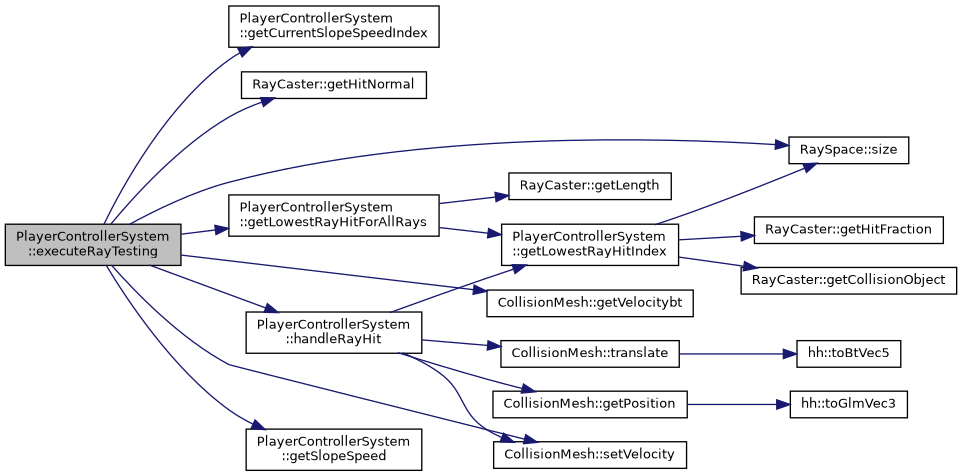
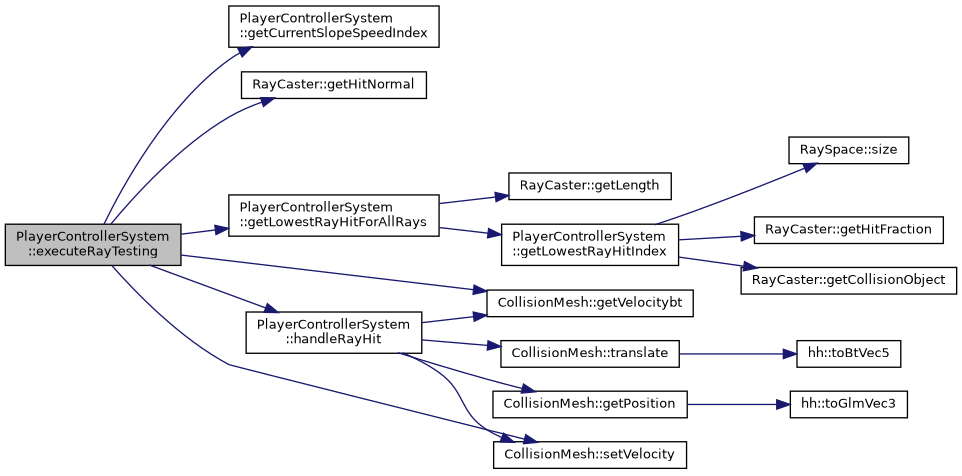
edge "PlayerControllerSystem ::executeRayTesting" -> "RaySpace::size": removed
edge "PlayerControllerSystem ::handleRayHit" -> "PlayerControllerSystem ::getLowestRayHitIndex": now "PlayerControllerSystem ::handleRayHit" -> "CollisionMesh::getVelocitybt"
node "PlayerControllerSystem ::getSlopeSpeed": removed
